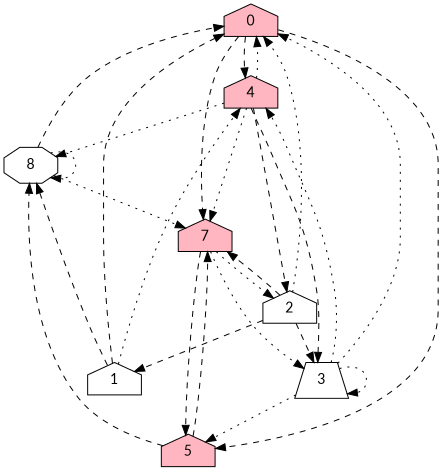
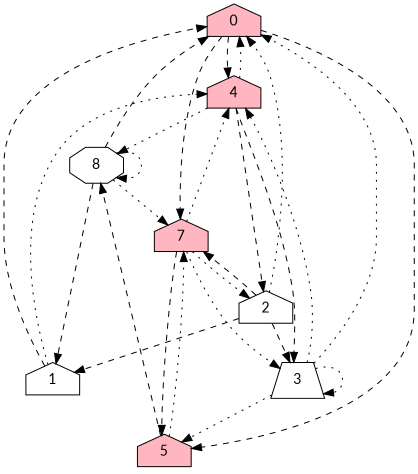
edge "4" -> "7": reversed
edge "1" -> "8": reversed
edge "5" -> "7": style dashed -> dotted
